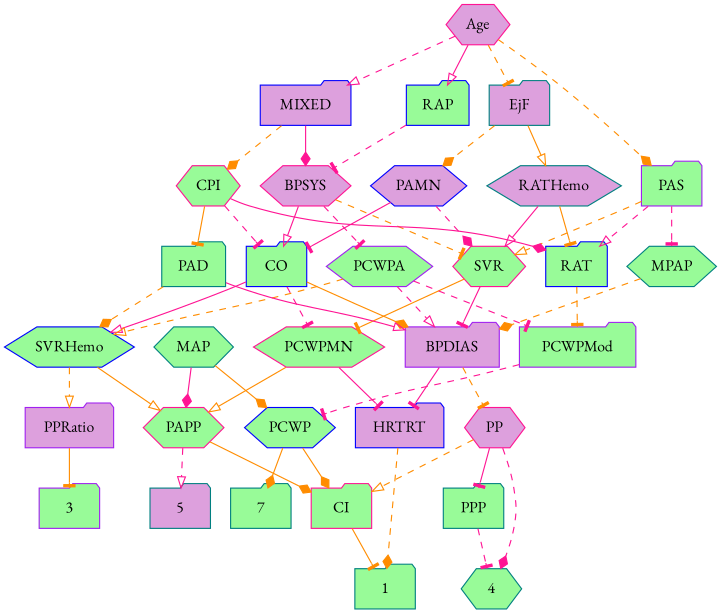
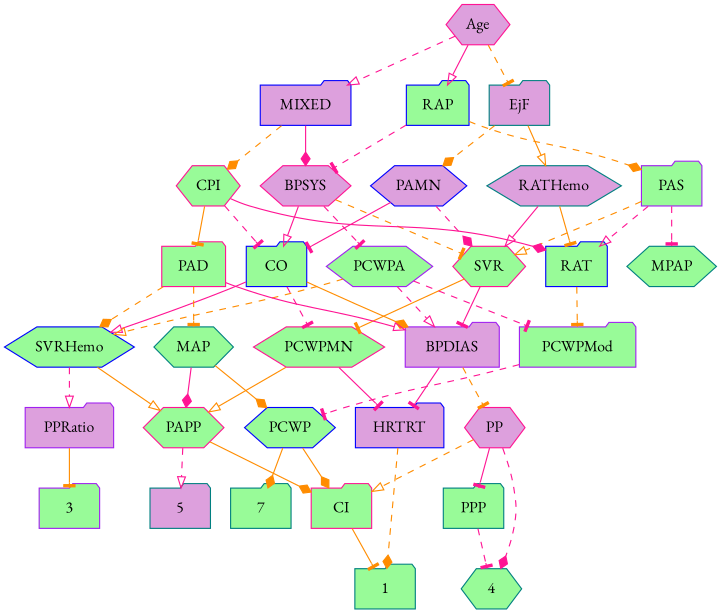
edge "Age" -> "PAS": now "RAP" -> "PAS"
node "PAD": color teal -> deeppink
edge "PAD" -> "MAP": added
edge "MPAP" -> "BPDIAS": removed
edge "SVRHemo" -> "PPRatio": color darkorange -> deeppink
